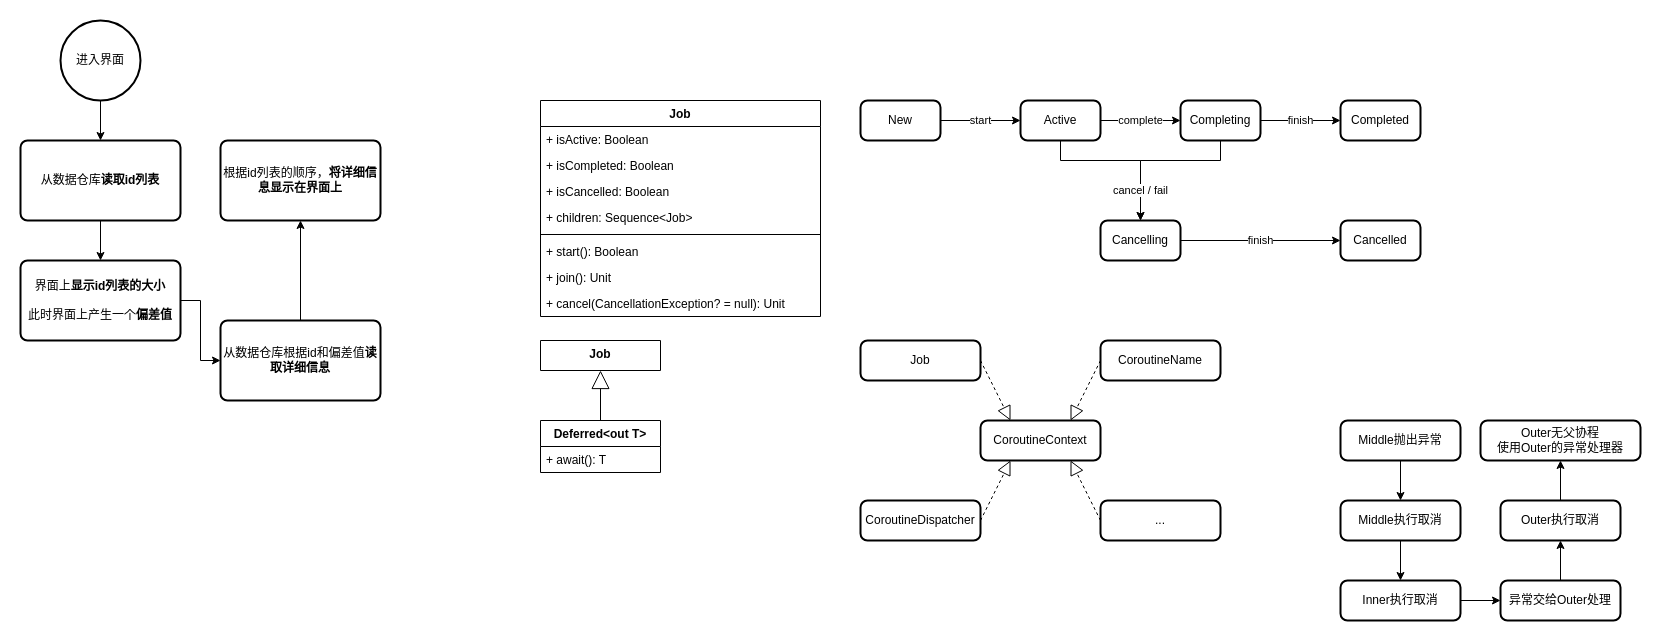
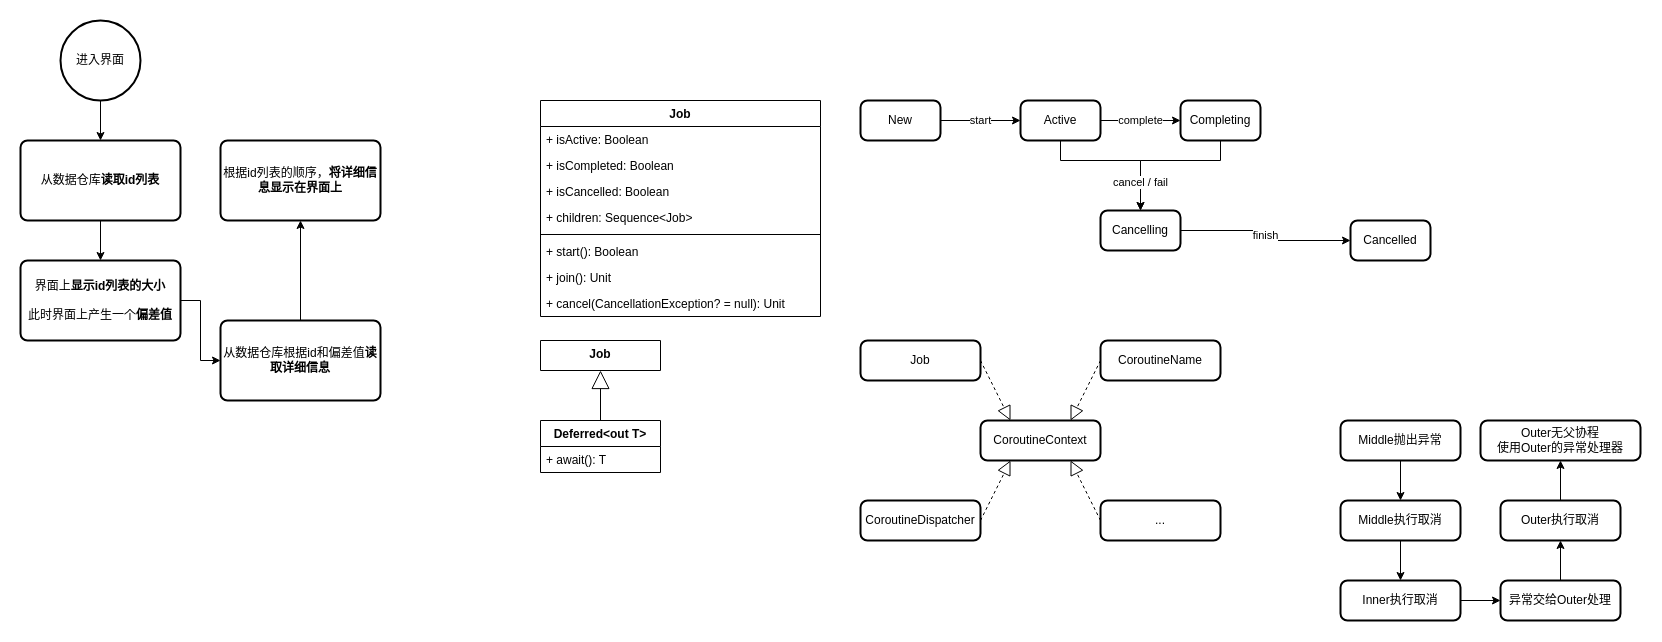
edge "Completing" -> "Completed": removed, label "finish"
node "Completed": removed
node "Cancelling": moved (1141, 241) -> (1141, 231)
node "Cancelled": moved (1381, 241) -> (1391, 241)
